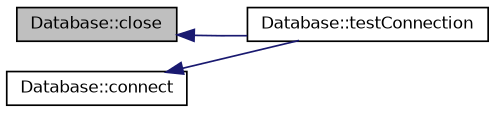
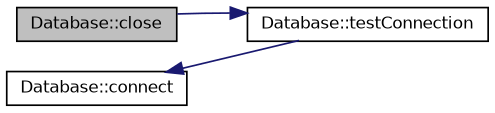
edge "Database::testConnection" -> "Database::close": reversed
